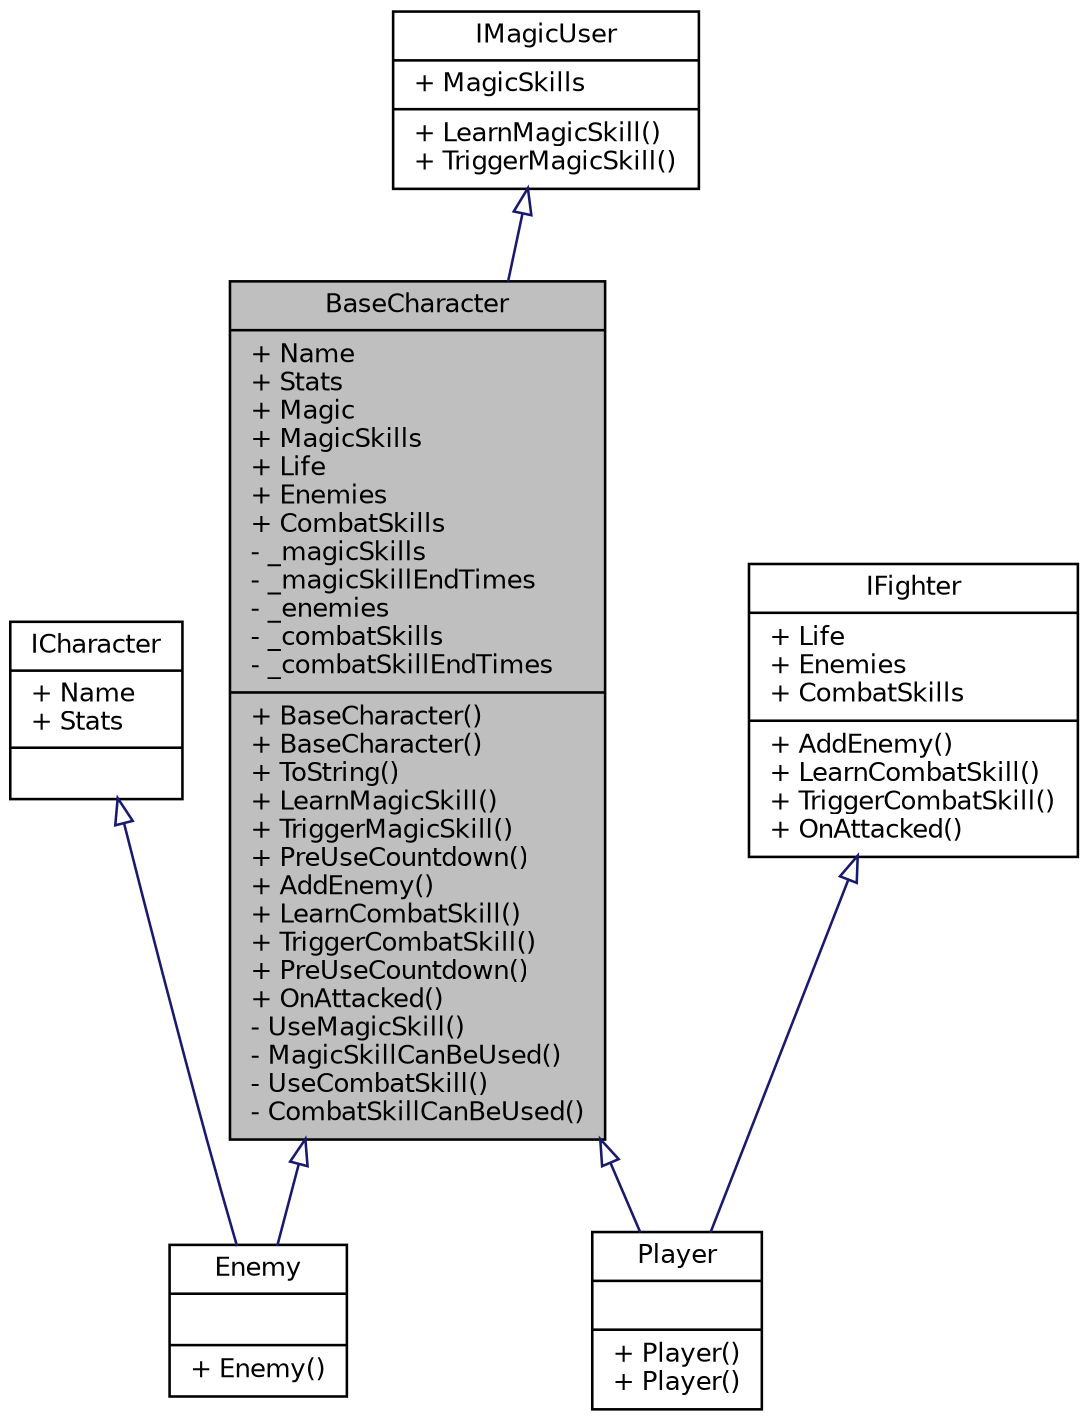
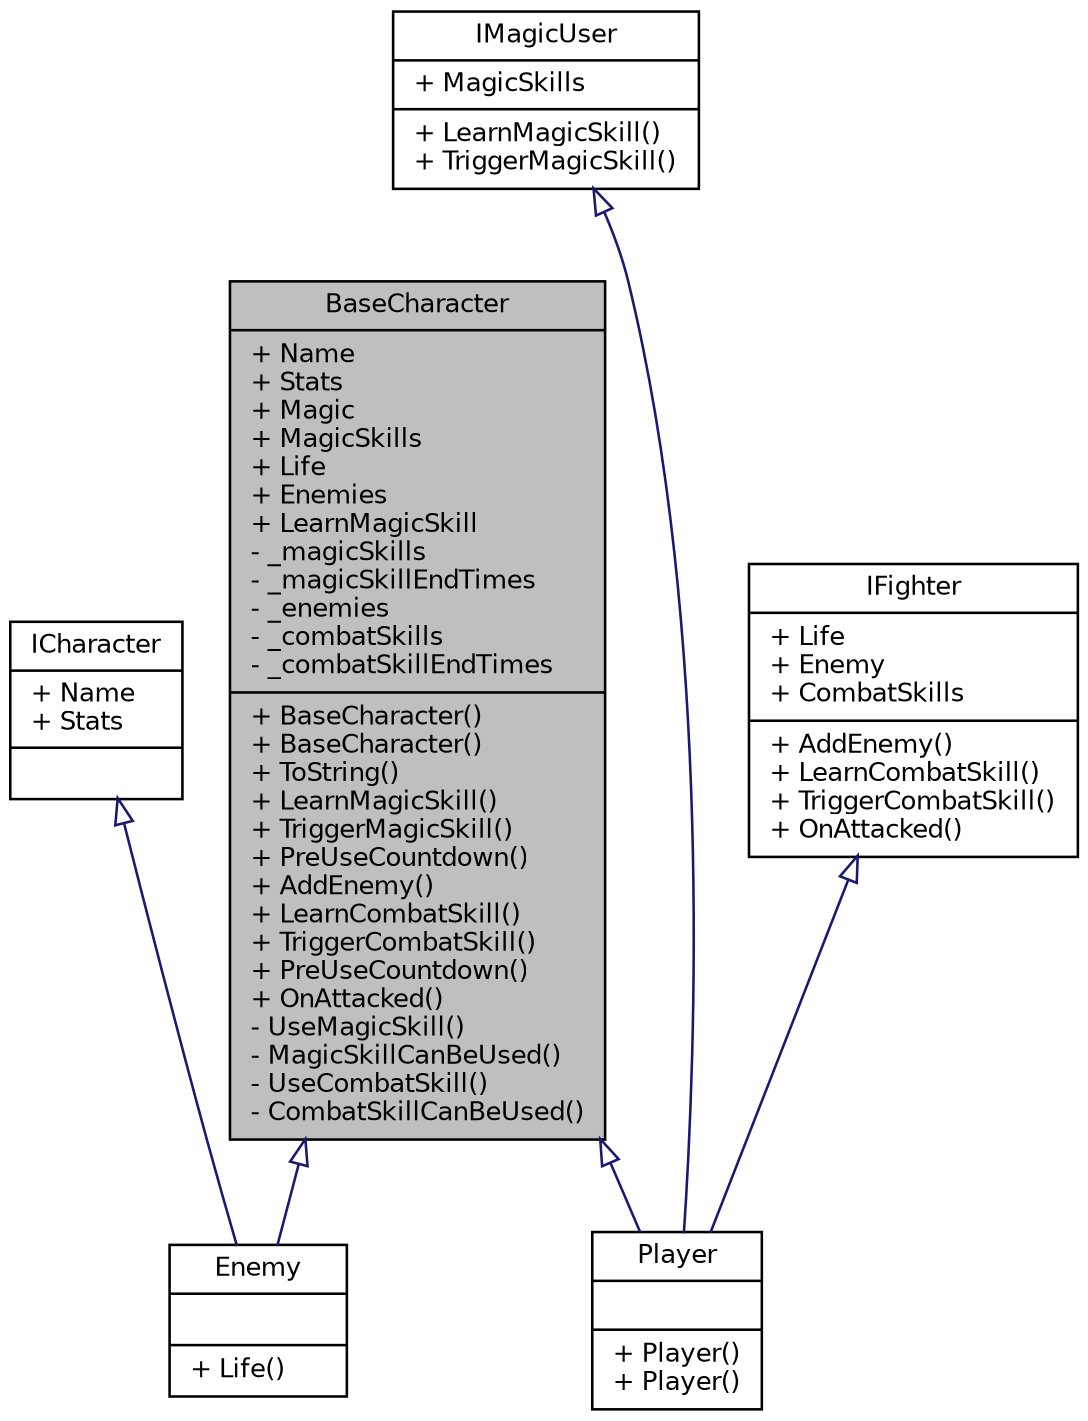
edge "BaseCharacter" -> "IMagicUser": now "Player" -> "IMagicUser"
node "BaseCharacter": text "+ CombatSkills" -> "+ LearnMagicSkill"
node "IFighter": text "+ Enemies" -> "+ Enemy"
node "Enemy": text "+ Enemy()" -> "+ Life()"
